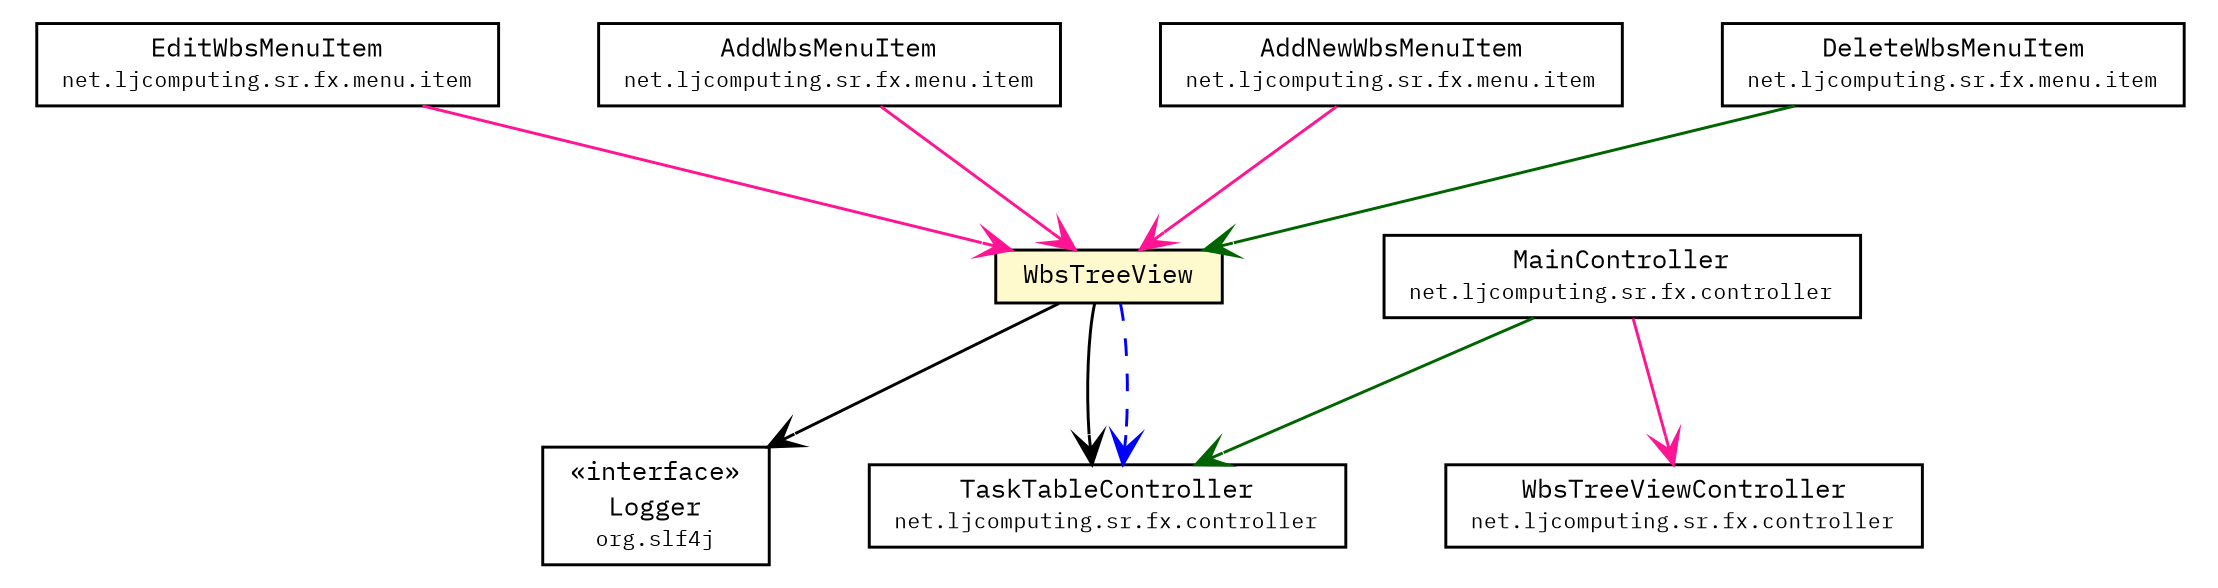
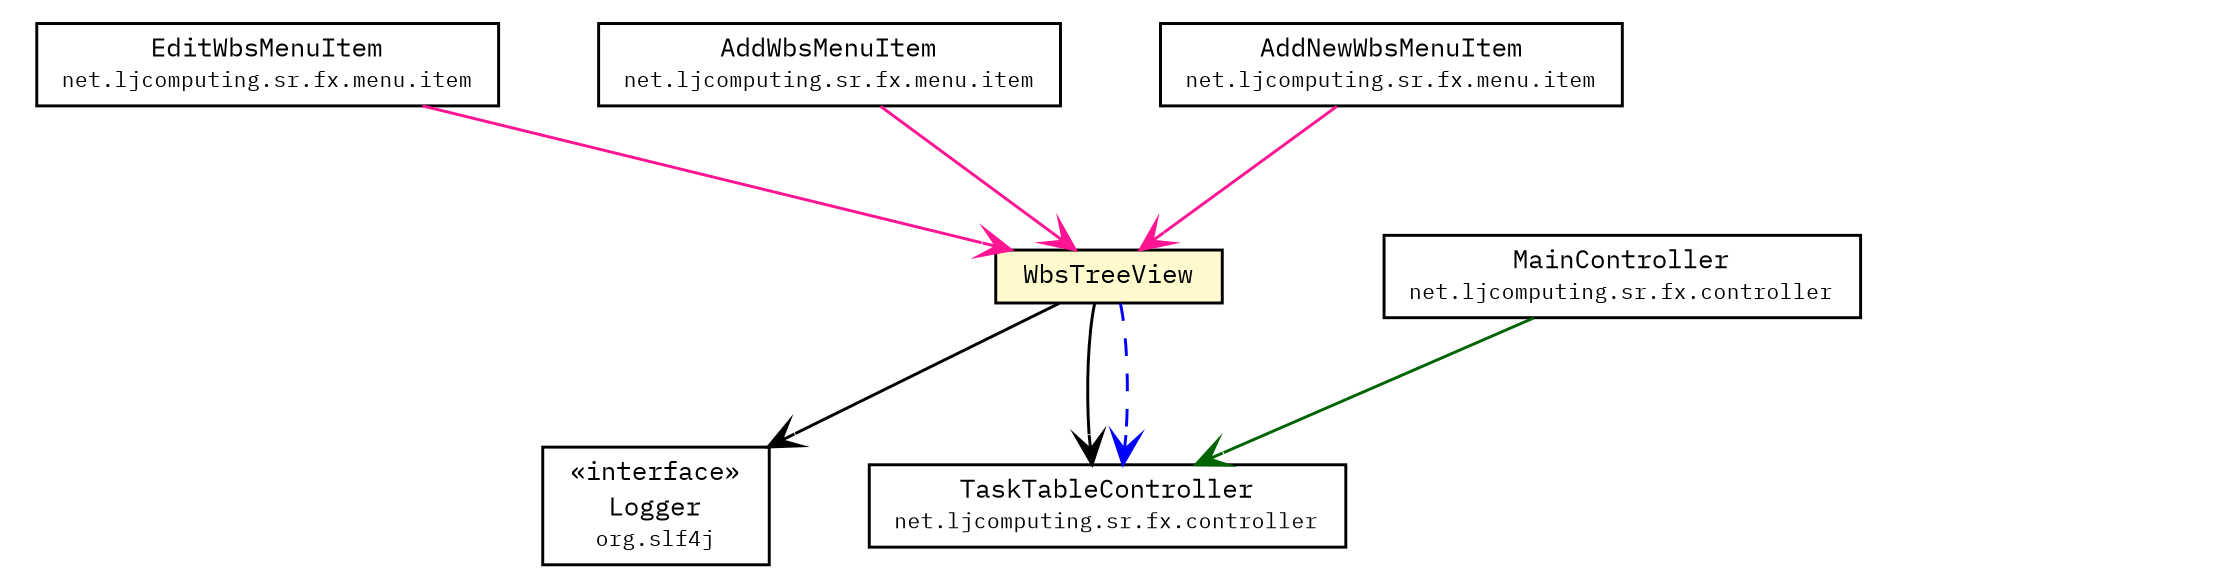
node "DeleteWbsMenuItem": removed
node "WbsTreeViewController": removed
